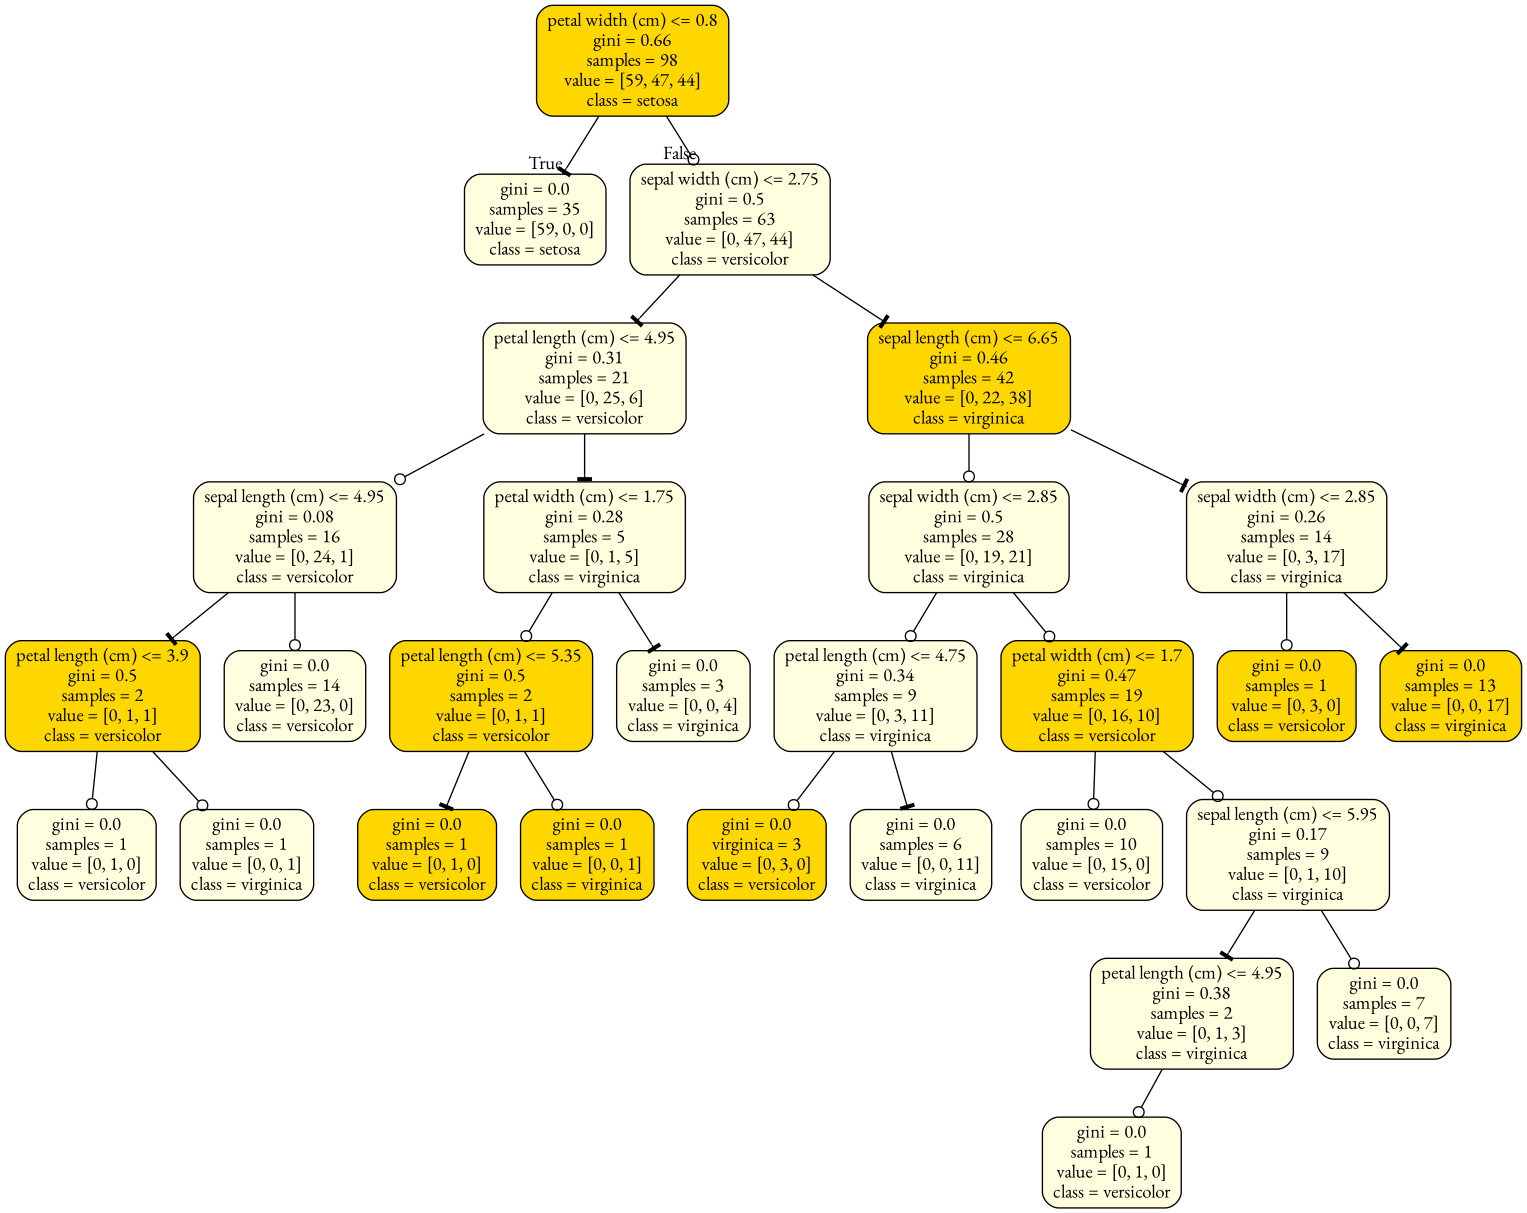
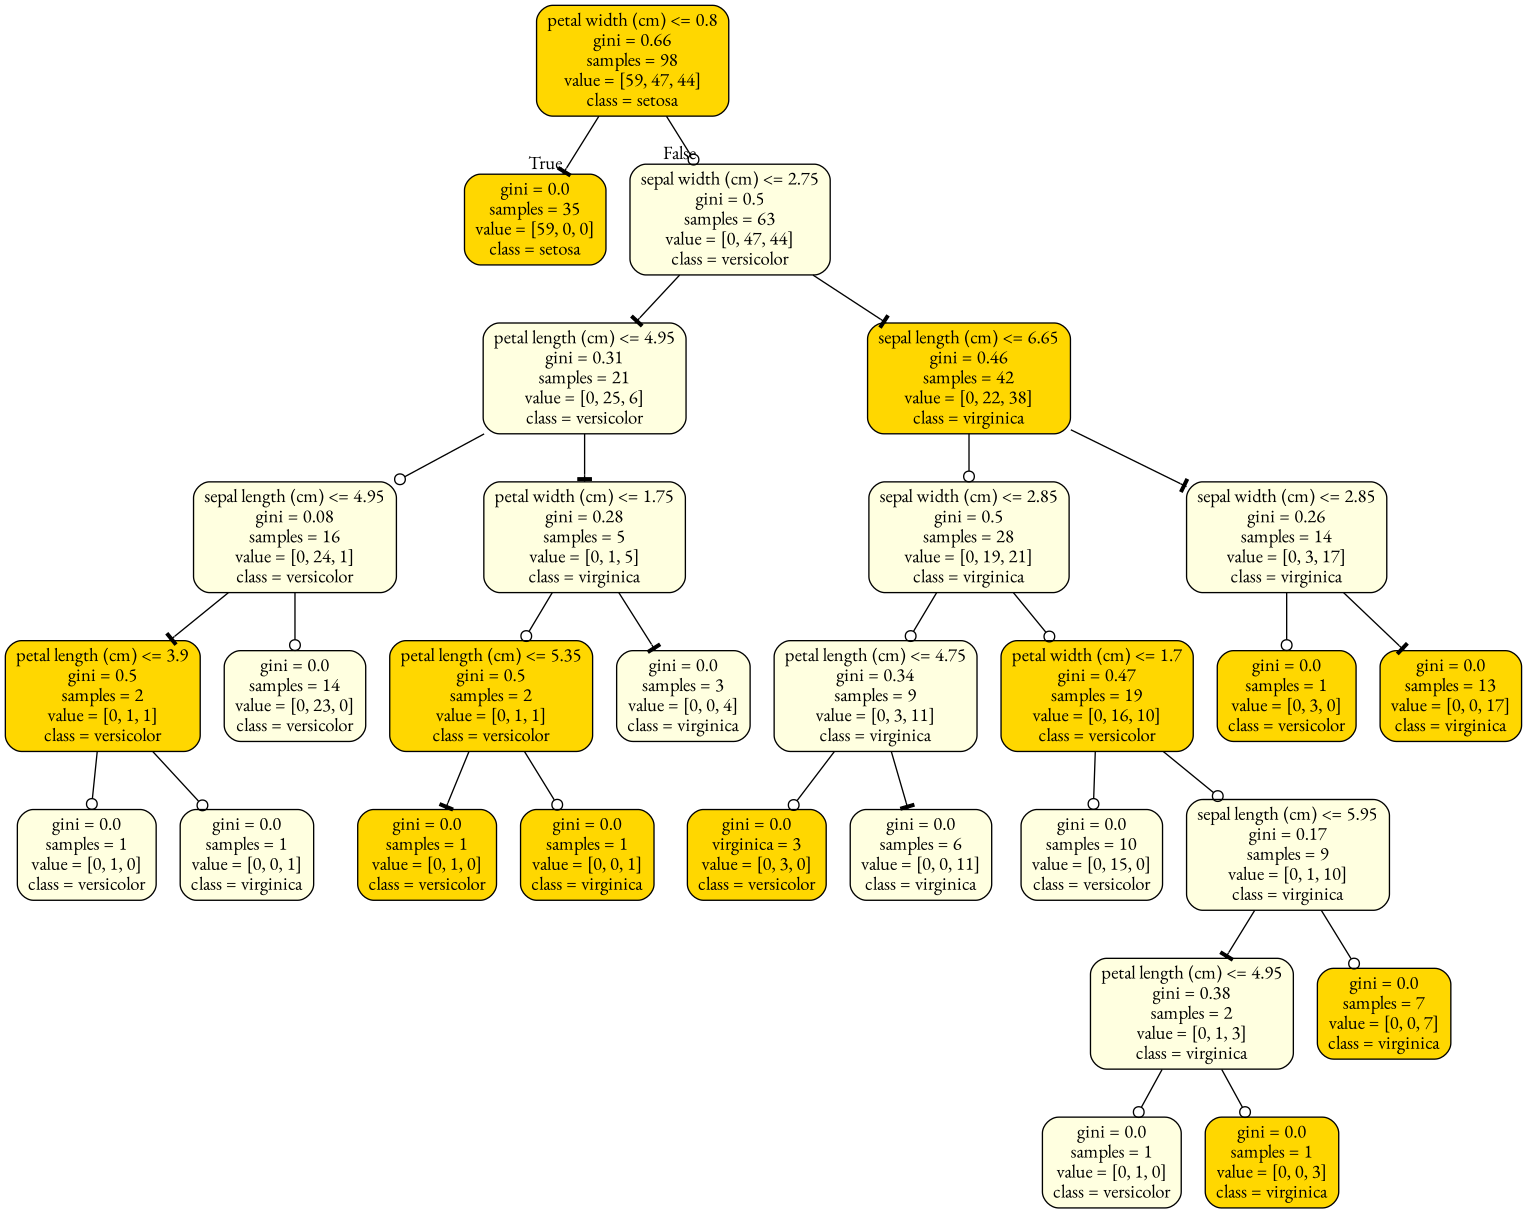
node "gini = 0.0 samples = 35 value = [59, 0, 0] class = setosa": fillcolor lightyellow -> gold
node "gini = 0.0 samples = 7 value = [0, 0, 7] class = virginica": fillcolor lightyellow -> gold
node "gini = 0.0 samples = 1 value = [0, 0, 3] class = virginica": added
